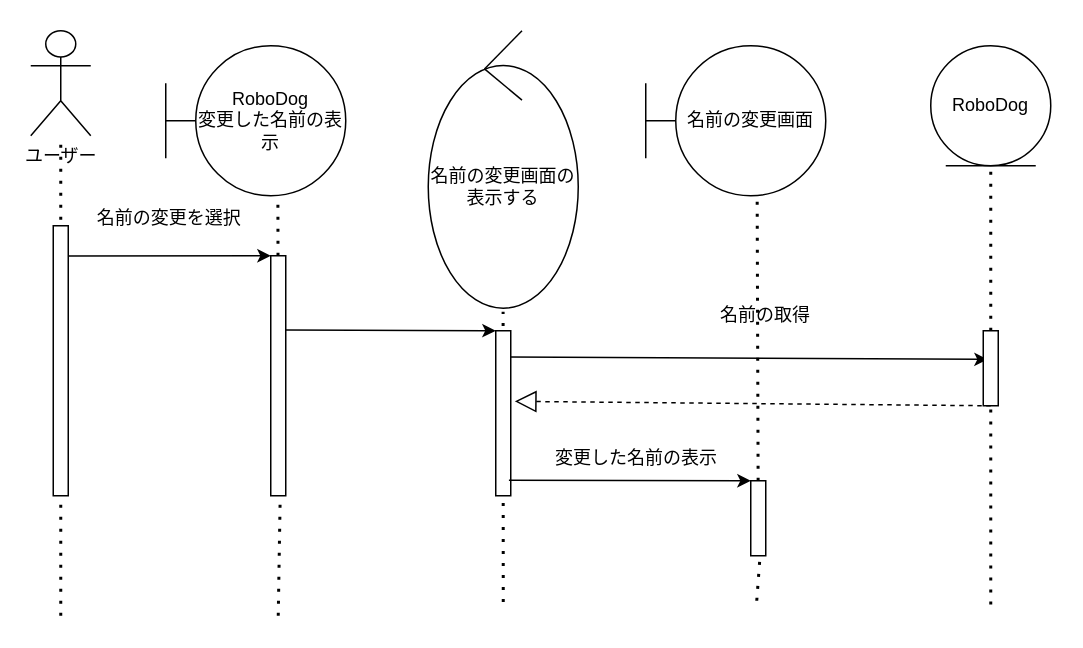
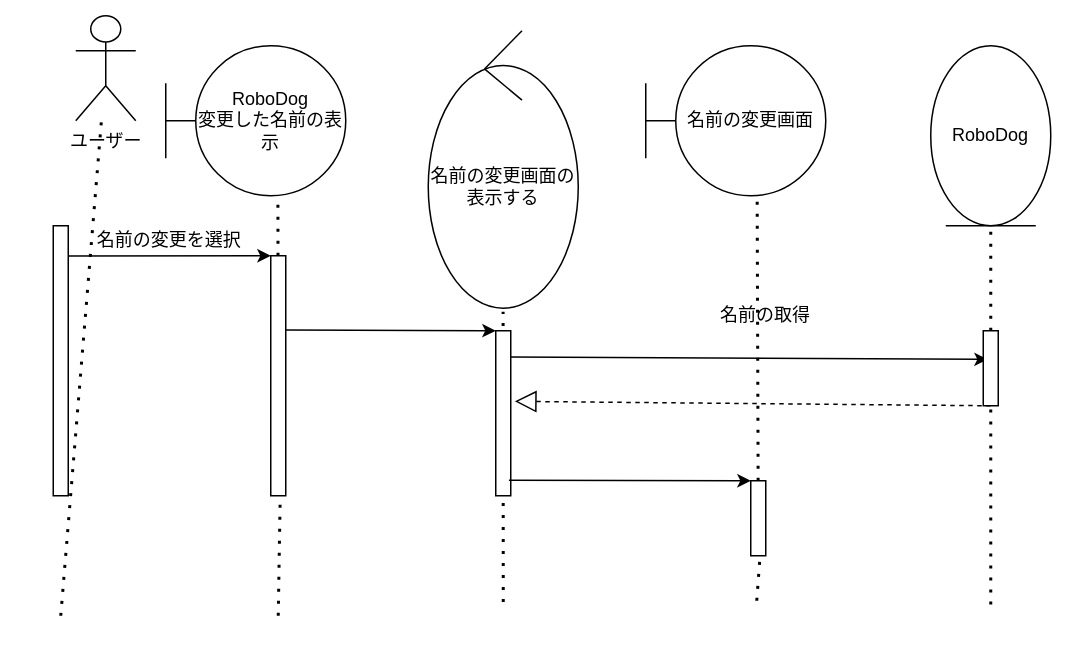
node "ユーザー": moved (61, 83) -> (106, 68)
node "RoboDog": size 120x120 -> 120x180
node "名前の変更を選択": moved (170, 218) -> (170, 241)
node "変更した名前の表示": removed
